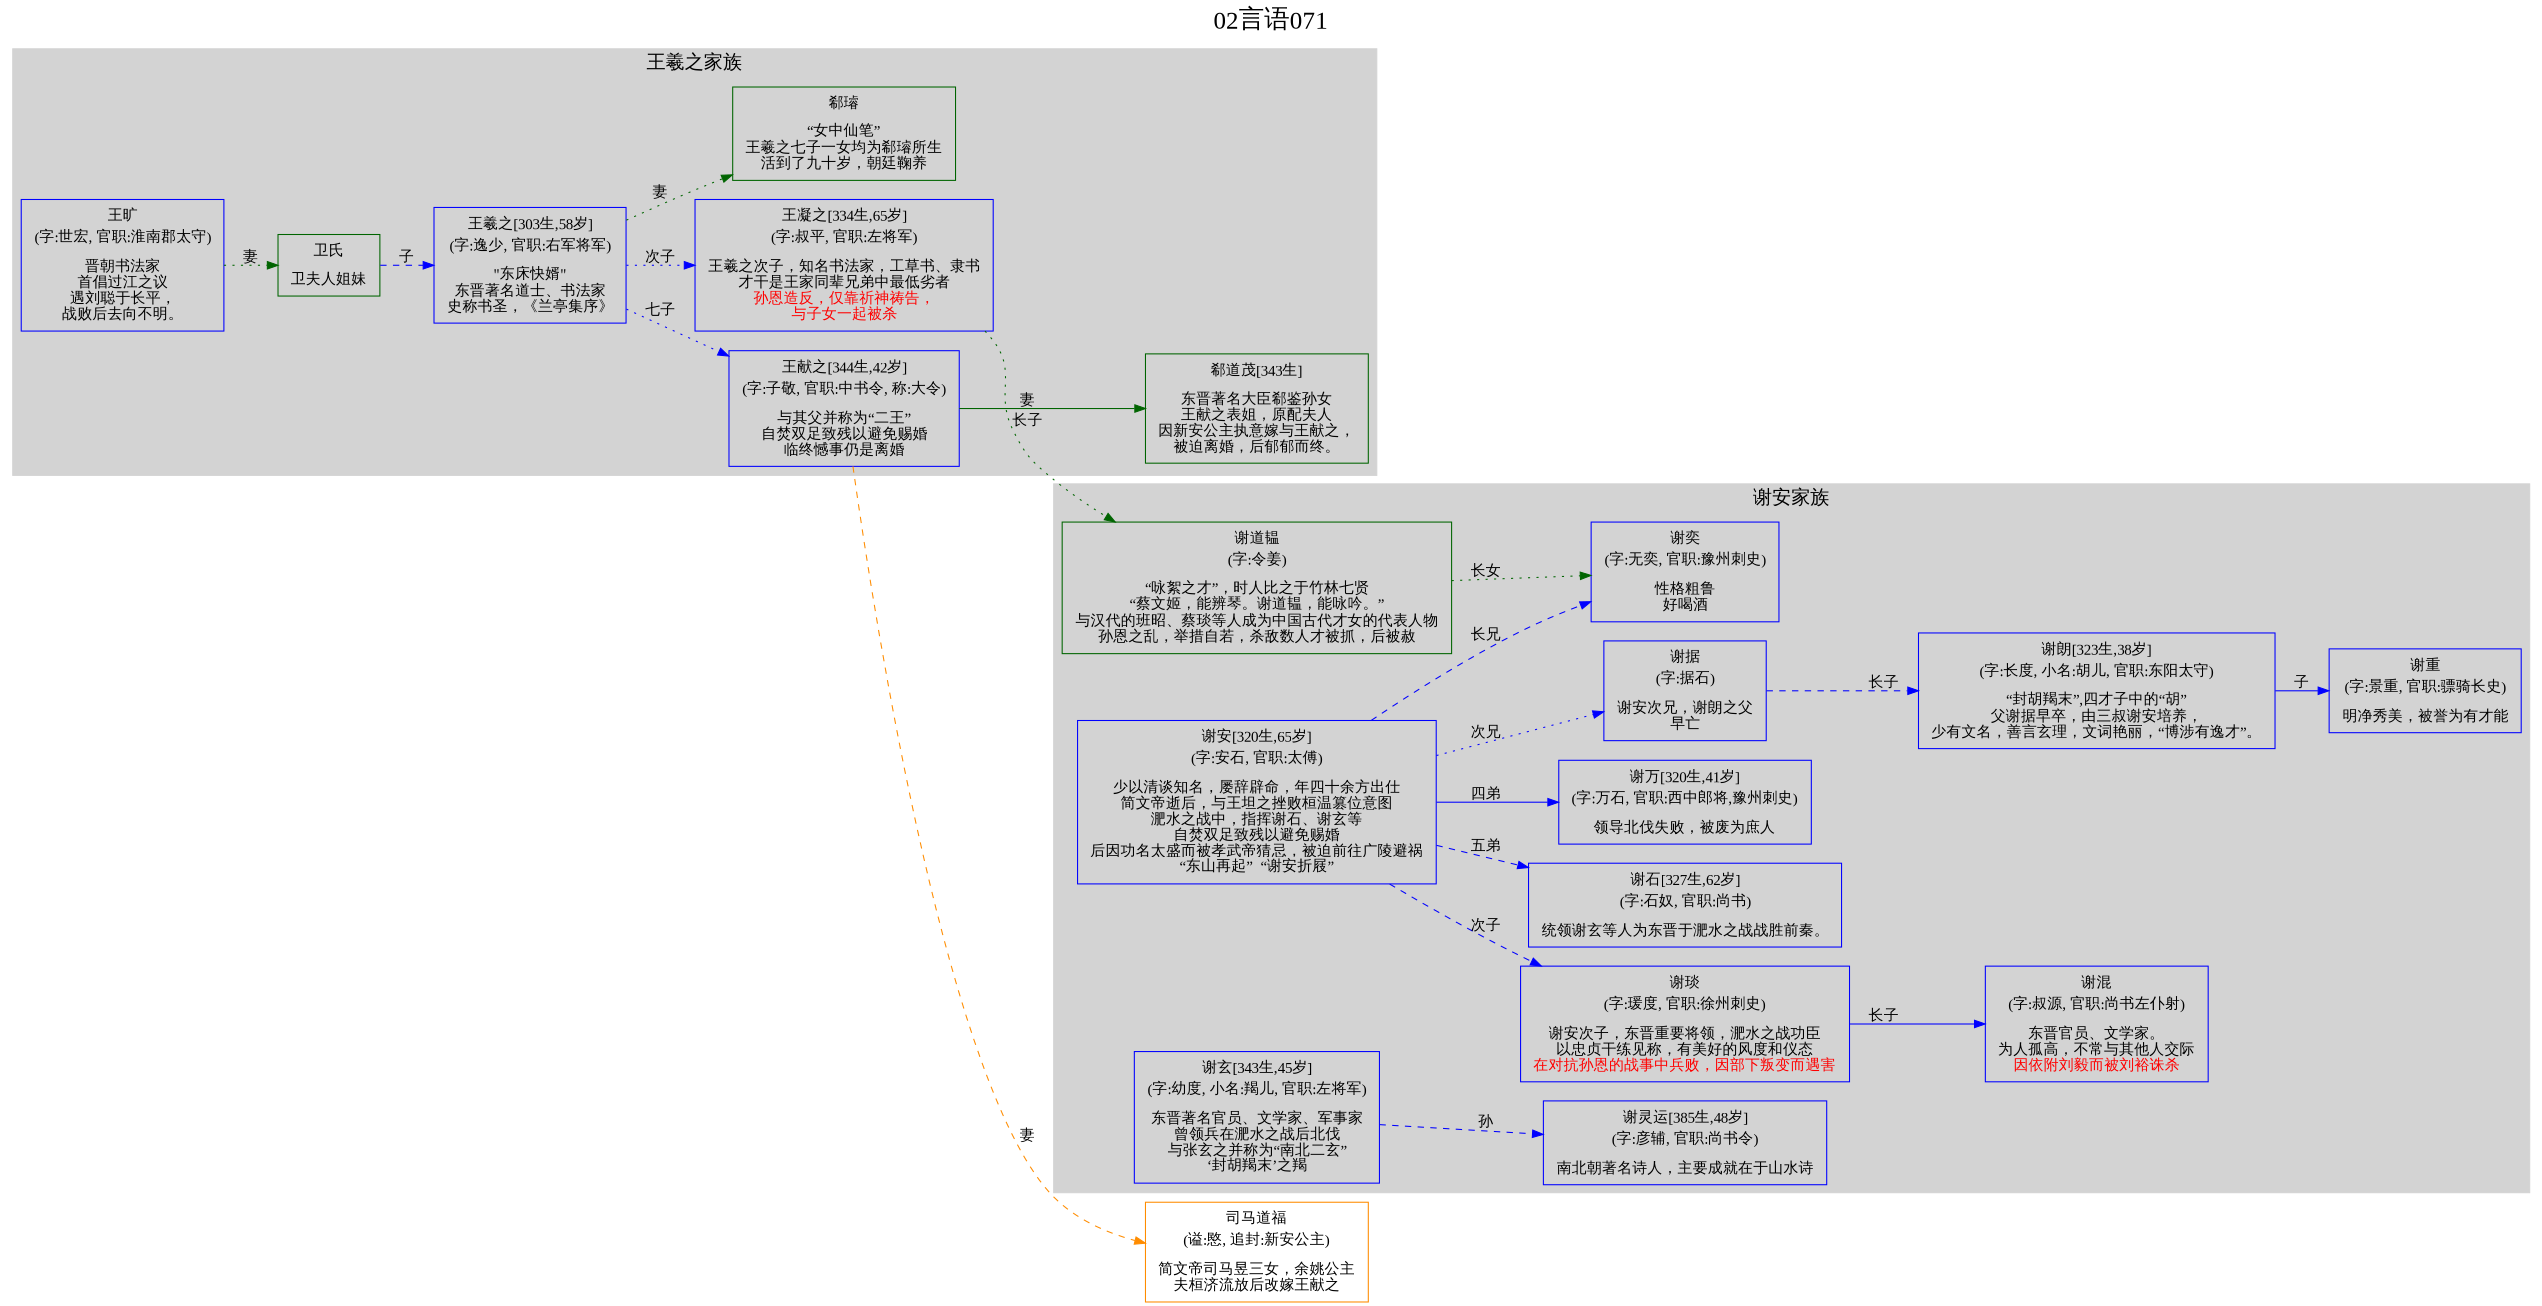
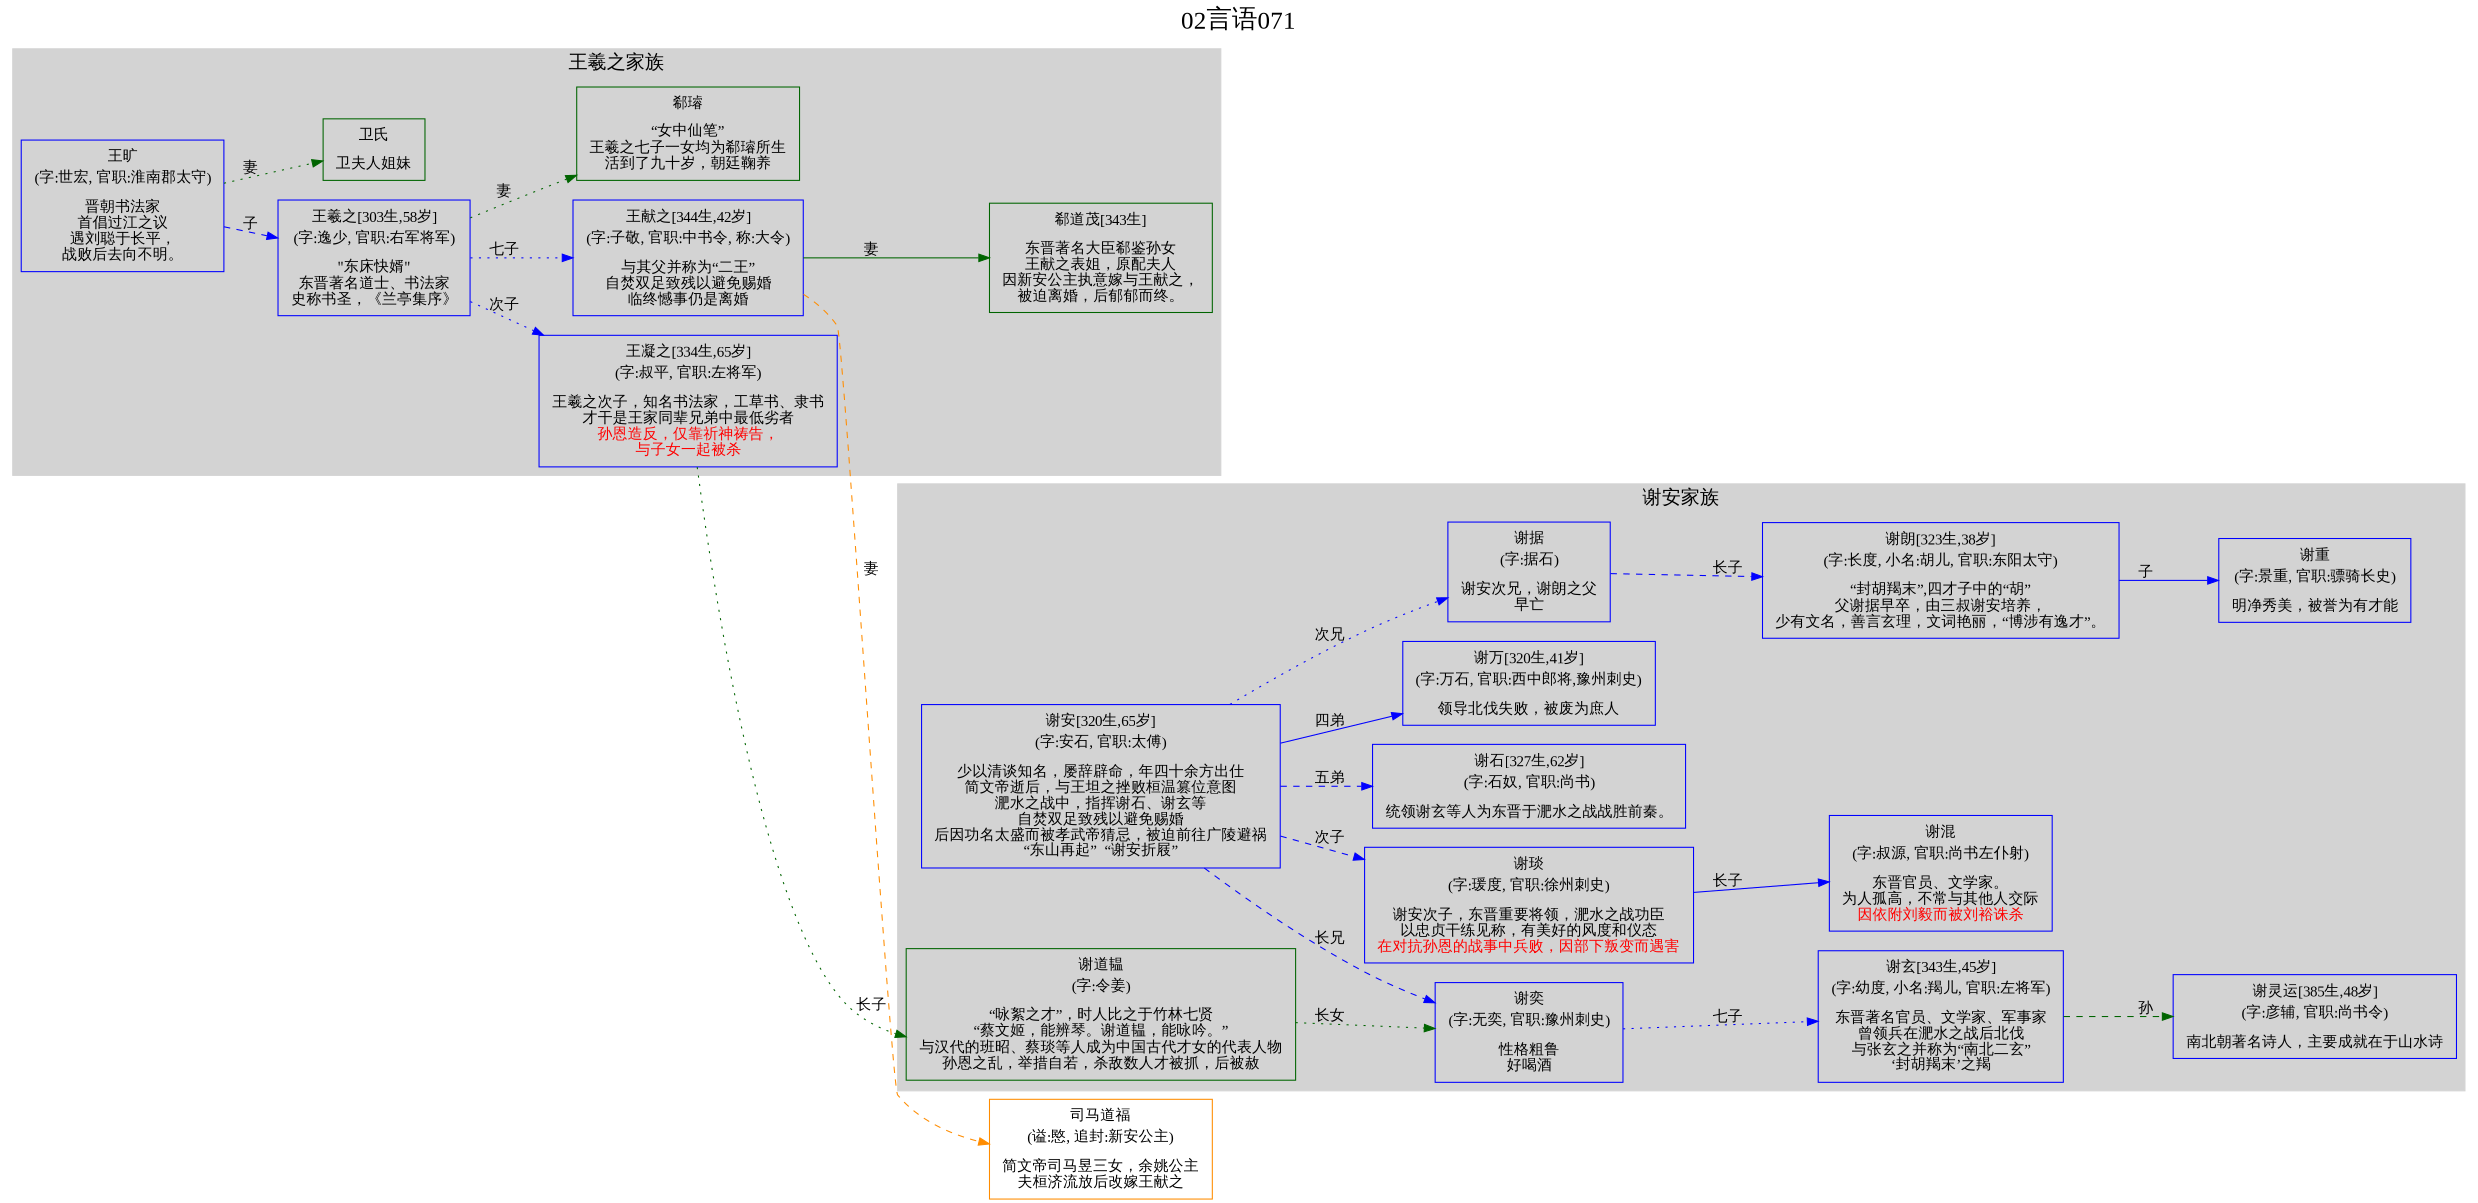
edge "卫氏" -> "王羲之[303生,58岁]": now "王旷" -> "王羲之[303生,58岁]"
edge "谢奕" -> "谢玄[343生,45岁]": added, label "七子"
edge "谢玄[343生,45岁]" -> "谢灵运[385生,48岁]": color blue -> darkgreen
